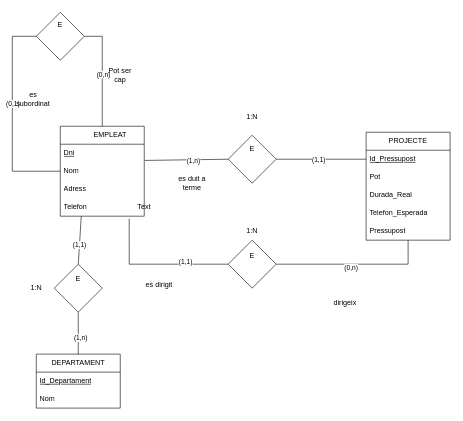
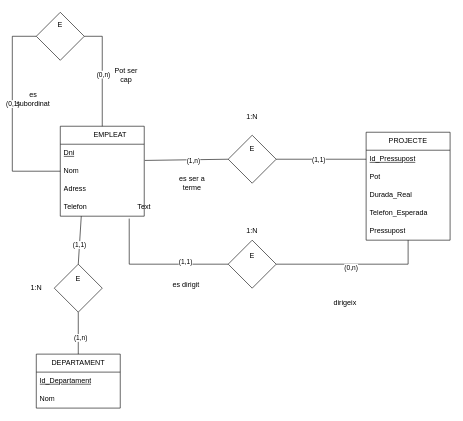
node "Pot ser cap": moved (120, 75) -> (126, 75)
node "es duit a terme": label "es duit a terme" -> "es ser a terme"
node "es dirigit": moved (159, 285) -> (186, 285)
